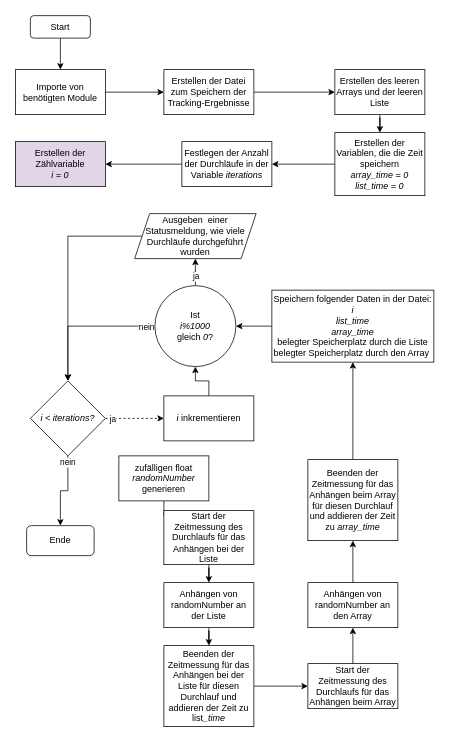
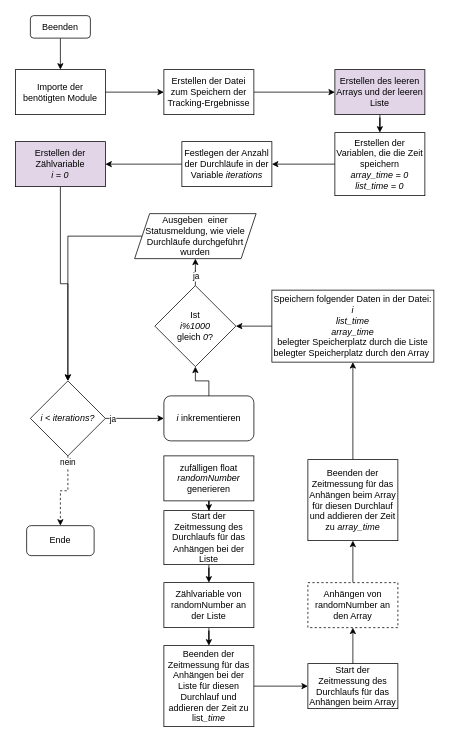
node "Start": label "Start" -> "Beenden"
node "Importe von benötigten Module": label "Importe von benötigten Module" -> "Importe der benötigten Module"
node "Erstellen des leeren Arrays und der leeren Liste": fillcolor #ffffff -> #e1d5e7
edge "Erstellen der Zählvariable i = 0" -> "i < iterations?": added
edge "Ist i%1000 gleich 0?" -> "i < iterations?": removed, label "nein"
node "Ist i%1000 gleich 0?": shape ellipse -> diamond
edge "i < iterations?" -> "i inkrementieren": style dashed -> solid
node "i inkrementieren": shape rectangle -> rounded rectangle
node "zufälligen float randomNumber generieren": moved (164, 478) -> (209, 478)
edge "i < iterations?" -> "Ende": style solid -> dashed
node "Anhängen von randomNumber an der Liste": label "Anhängen von randomNumber an der Liste" -> "Zählvariable von randomNumber an der Liste"
node "Anhängen von randomNumber an den Array": style solid -> dashed
